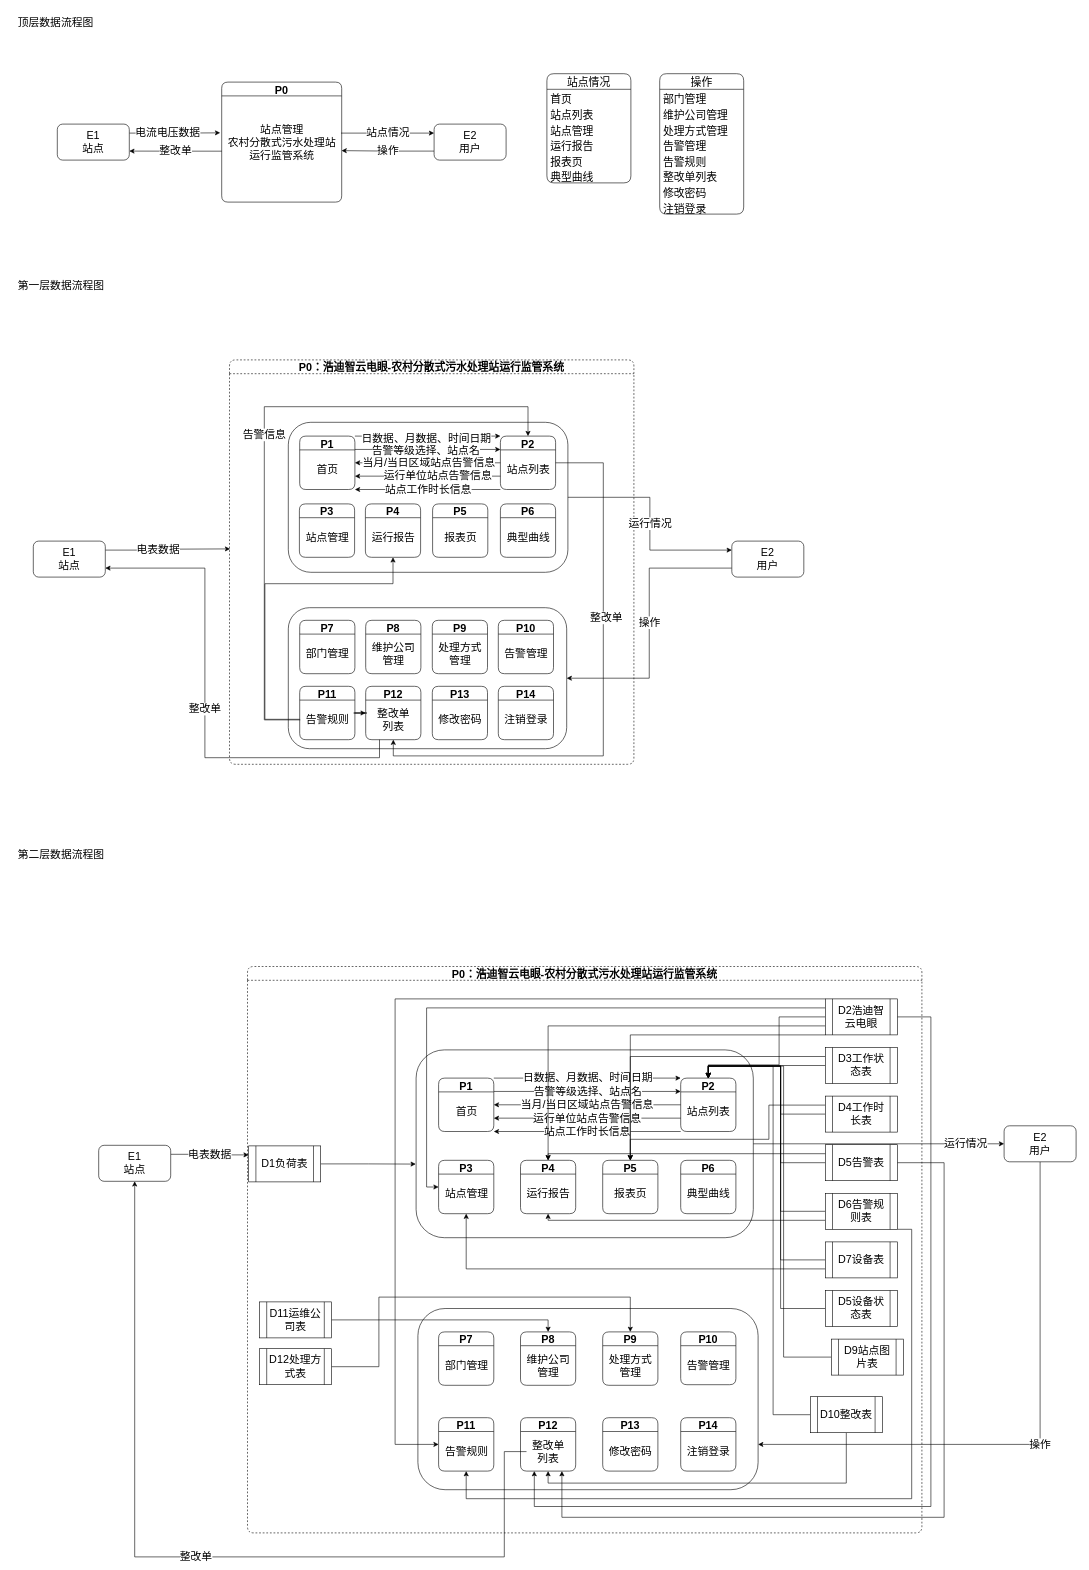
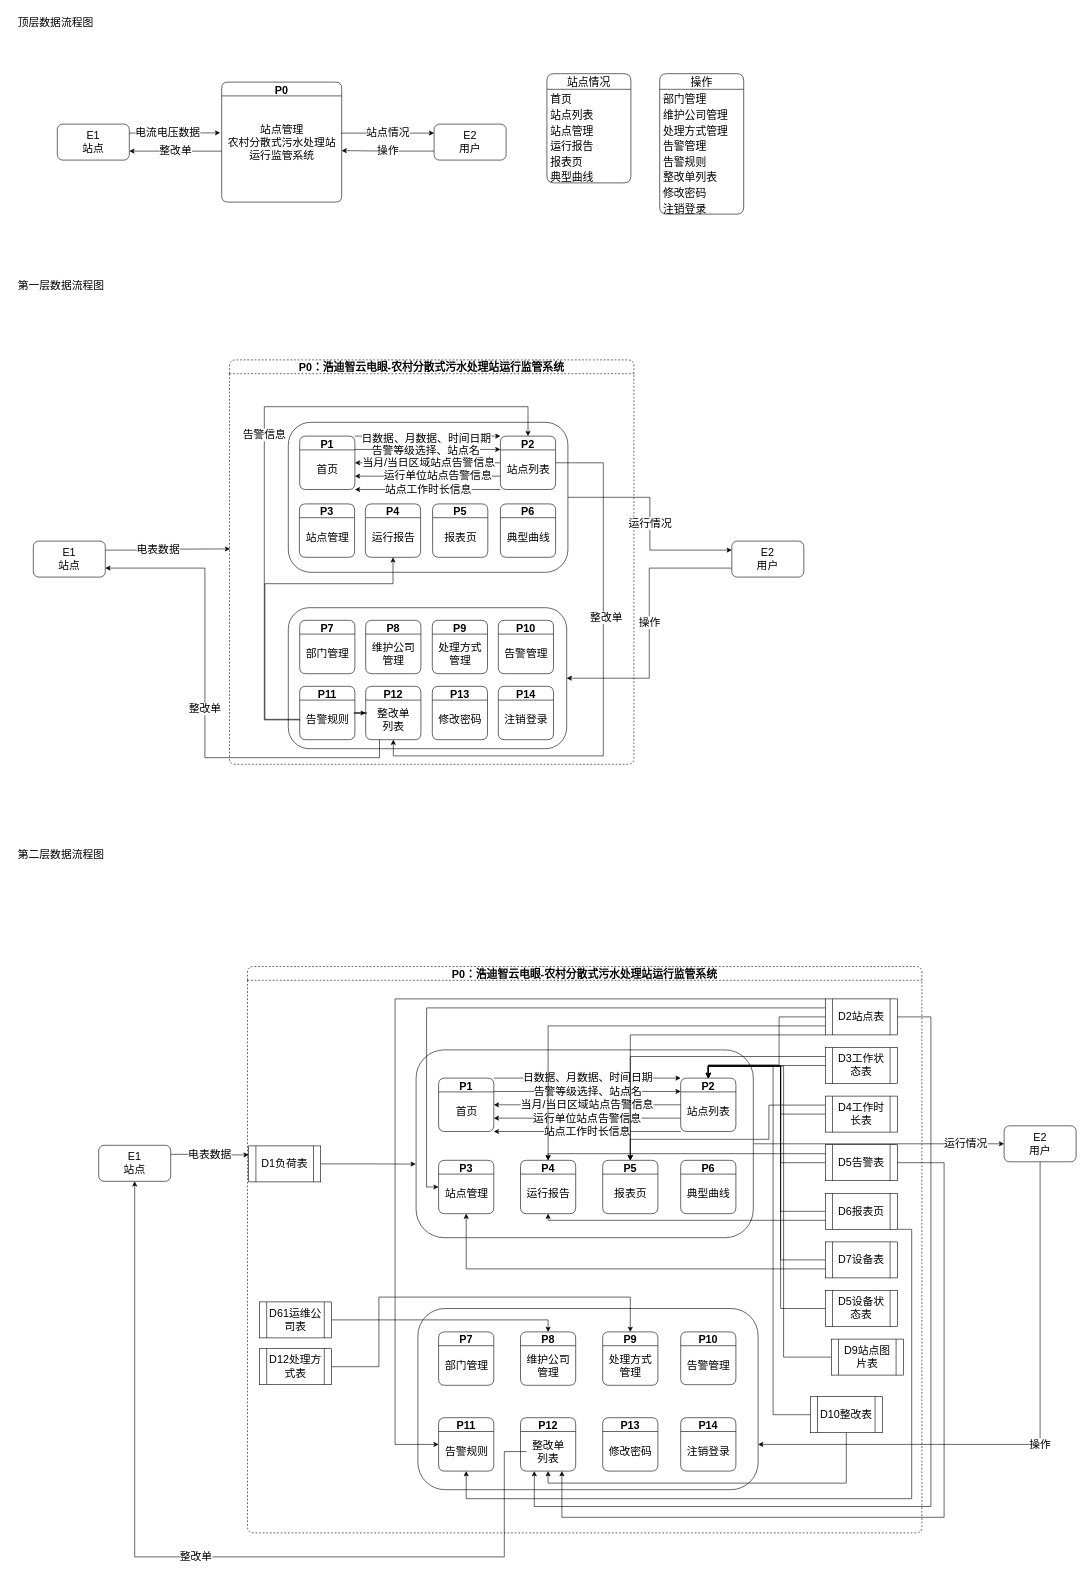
node "D2浩迪智云电眼": label "D2浩迪智云电眼" -> "D2站点表"
node "D6告警规则表": label "D6告警规则表" -> "D6报表页"
node "D11运维公司表": label "D11运维公司表" -> "D61运维公司表"
